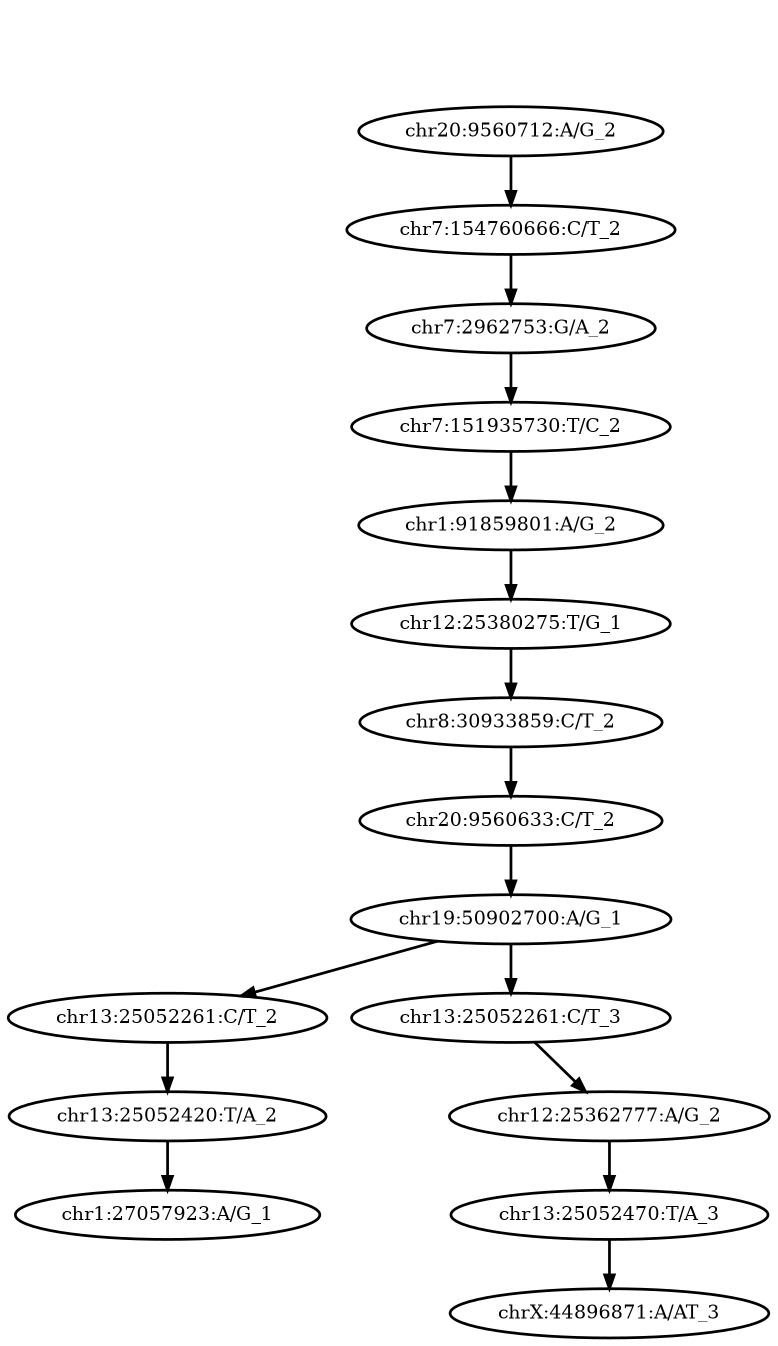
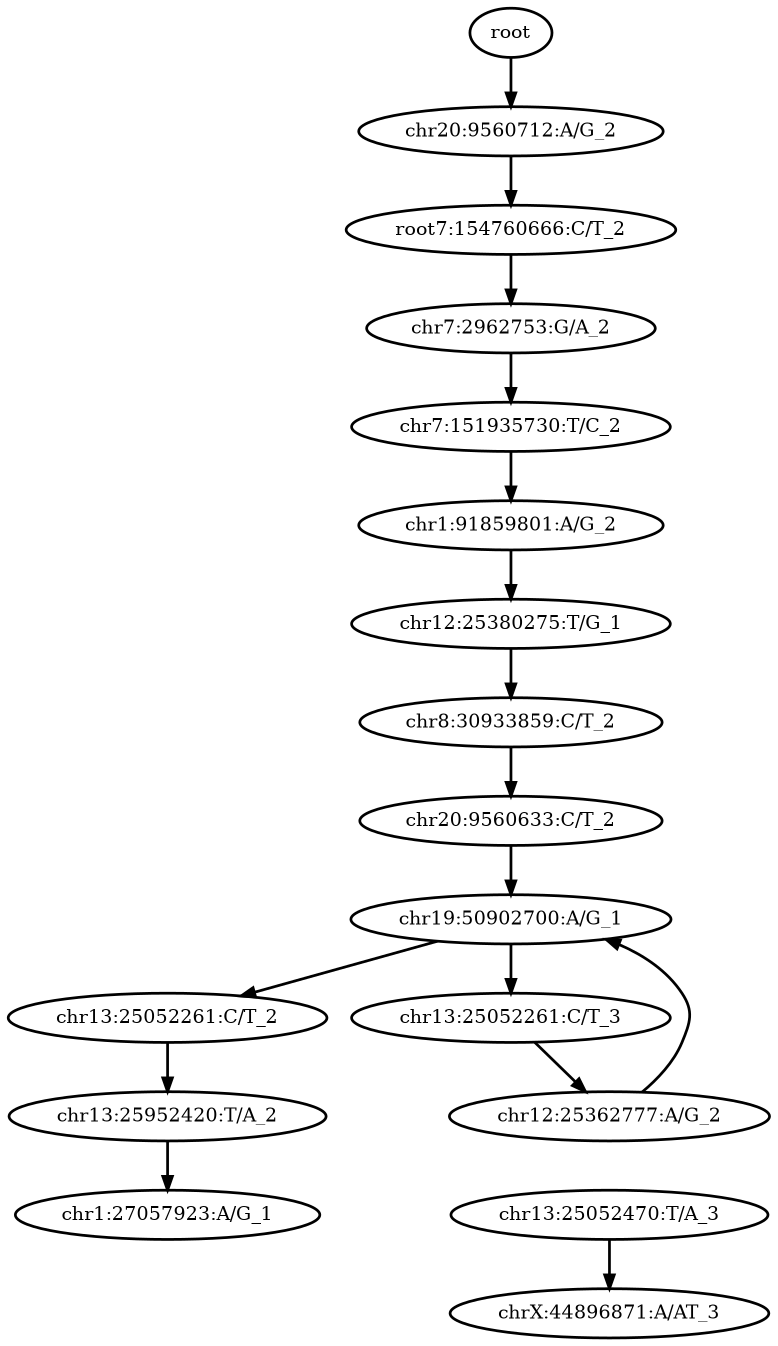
node "root": added
node "chr7:154760666:C/T_2": label "chr7:154760666:C/T_2" -> "root7:154760666:C/T_2"
node "chr13:25052420:T/A_2": label "chr13:25052420:T/A_2" -> "chr13:25952420:T/A_2"
edge "chr12:25362777:A/G_2" -> "chr13:25052470:T/A_3": now "chr12:25362777:A/G_2" -> "chr19:50902700:A/G_1"
